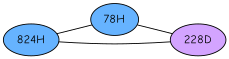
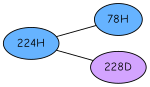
edge "78H" -- "228D": removed
node "824H": label "824H" -> "224H"
